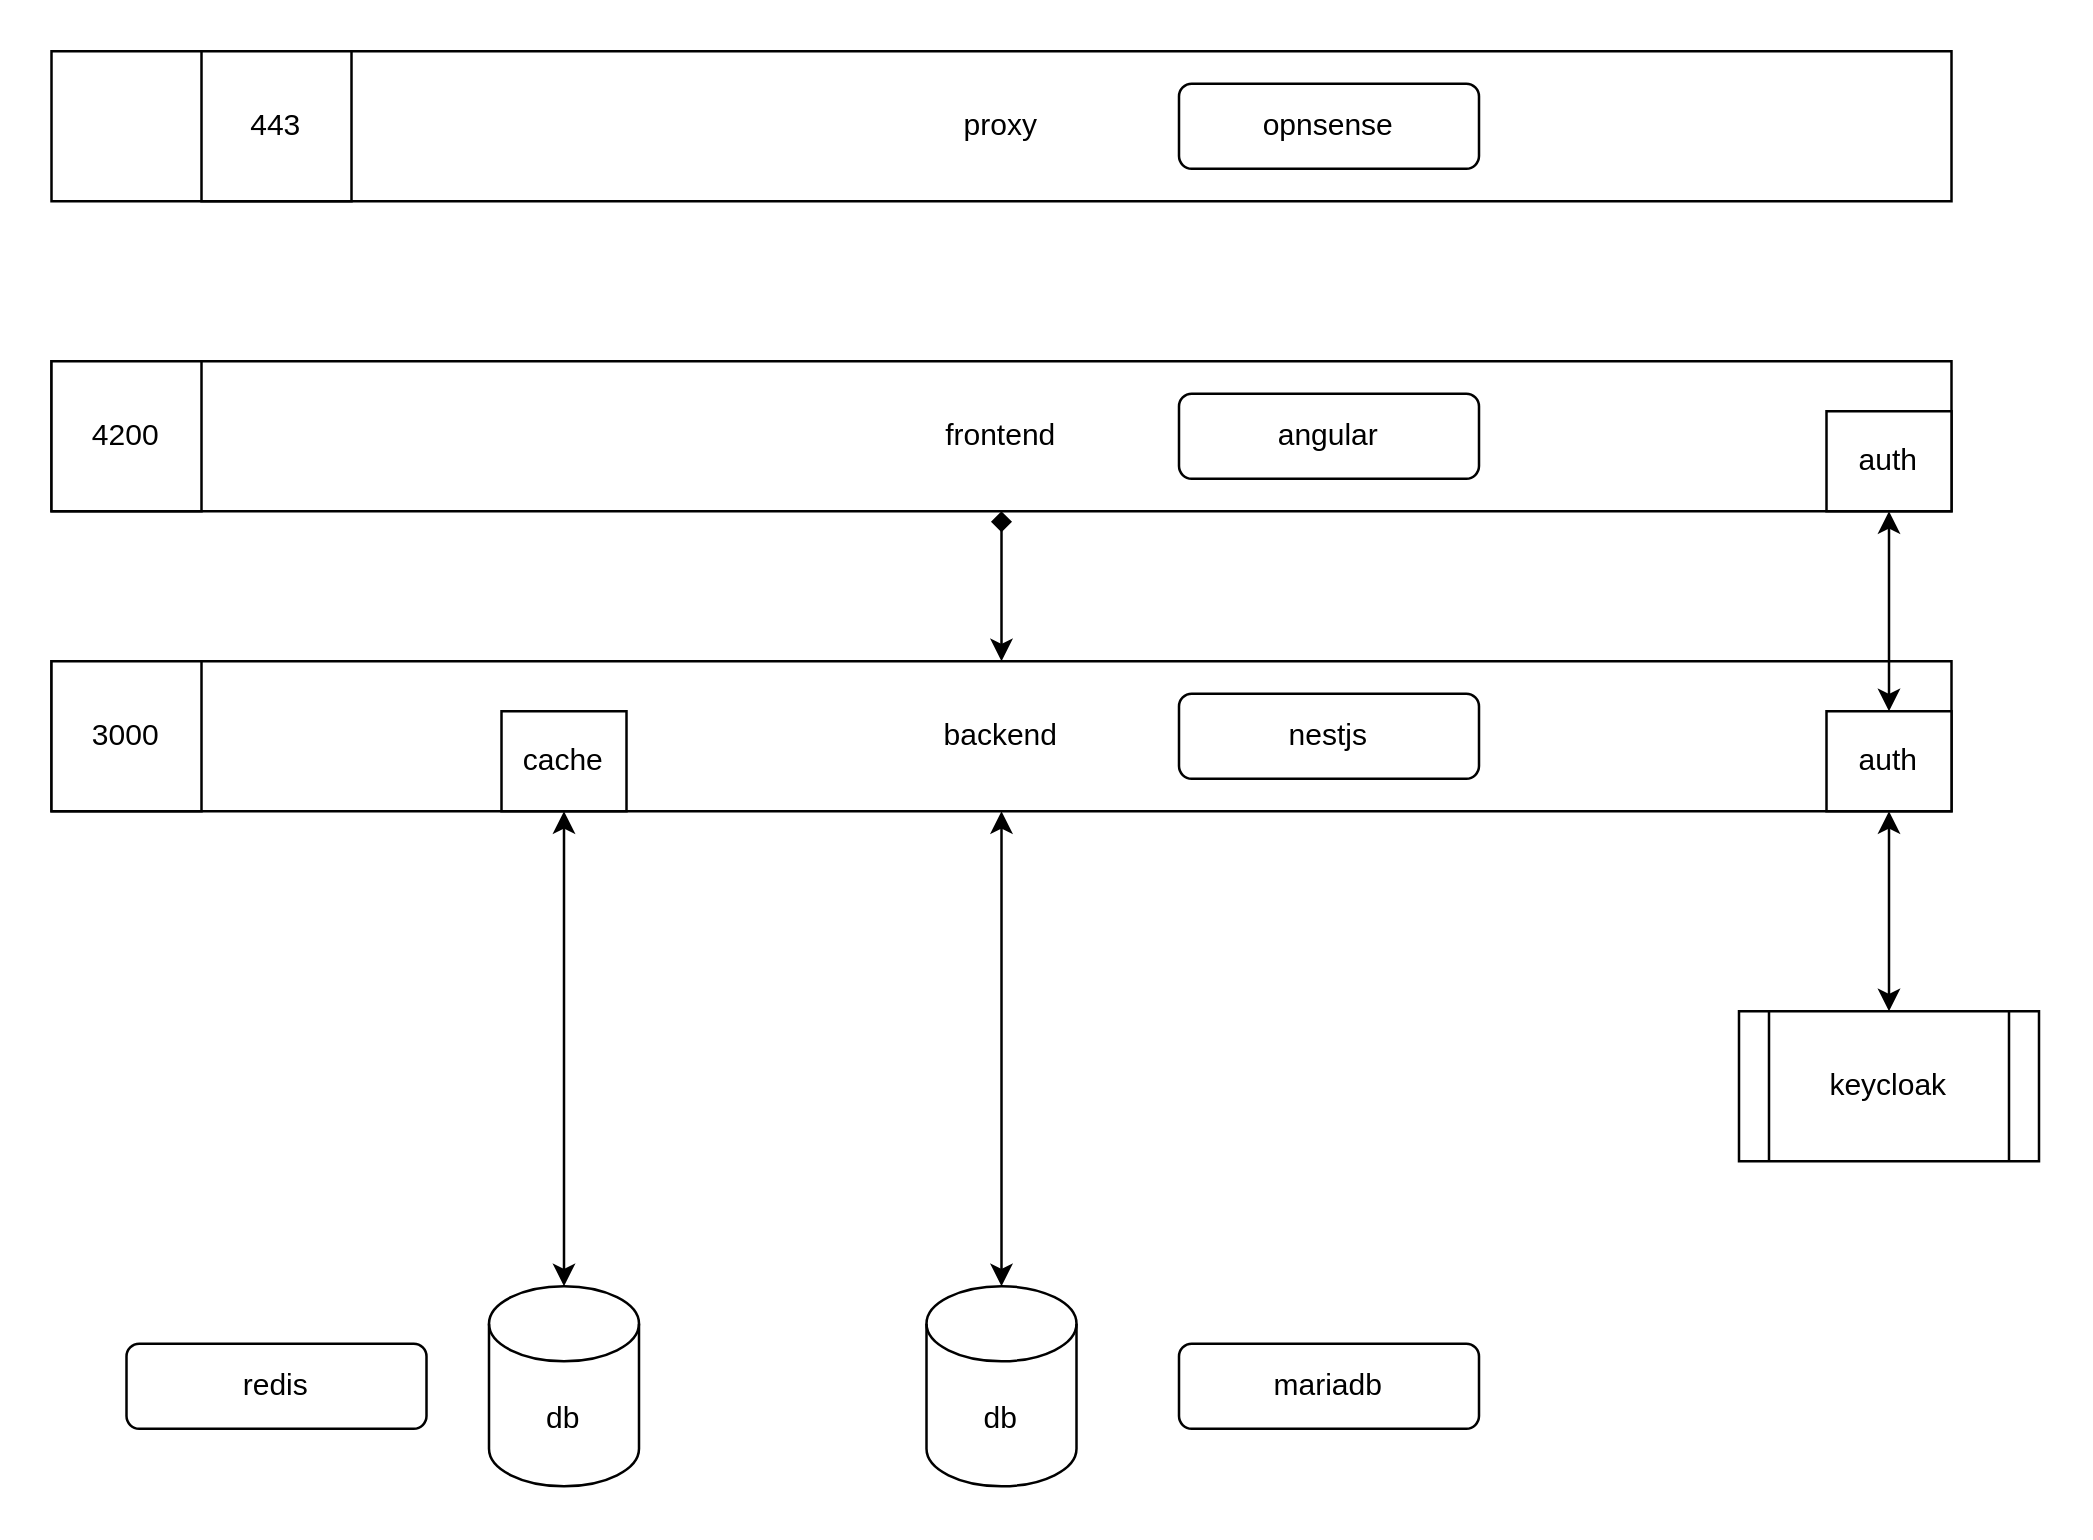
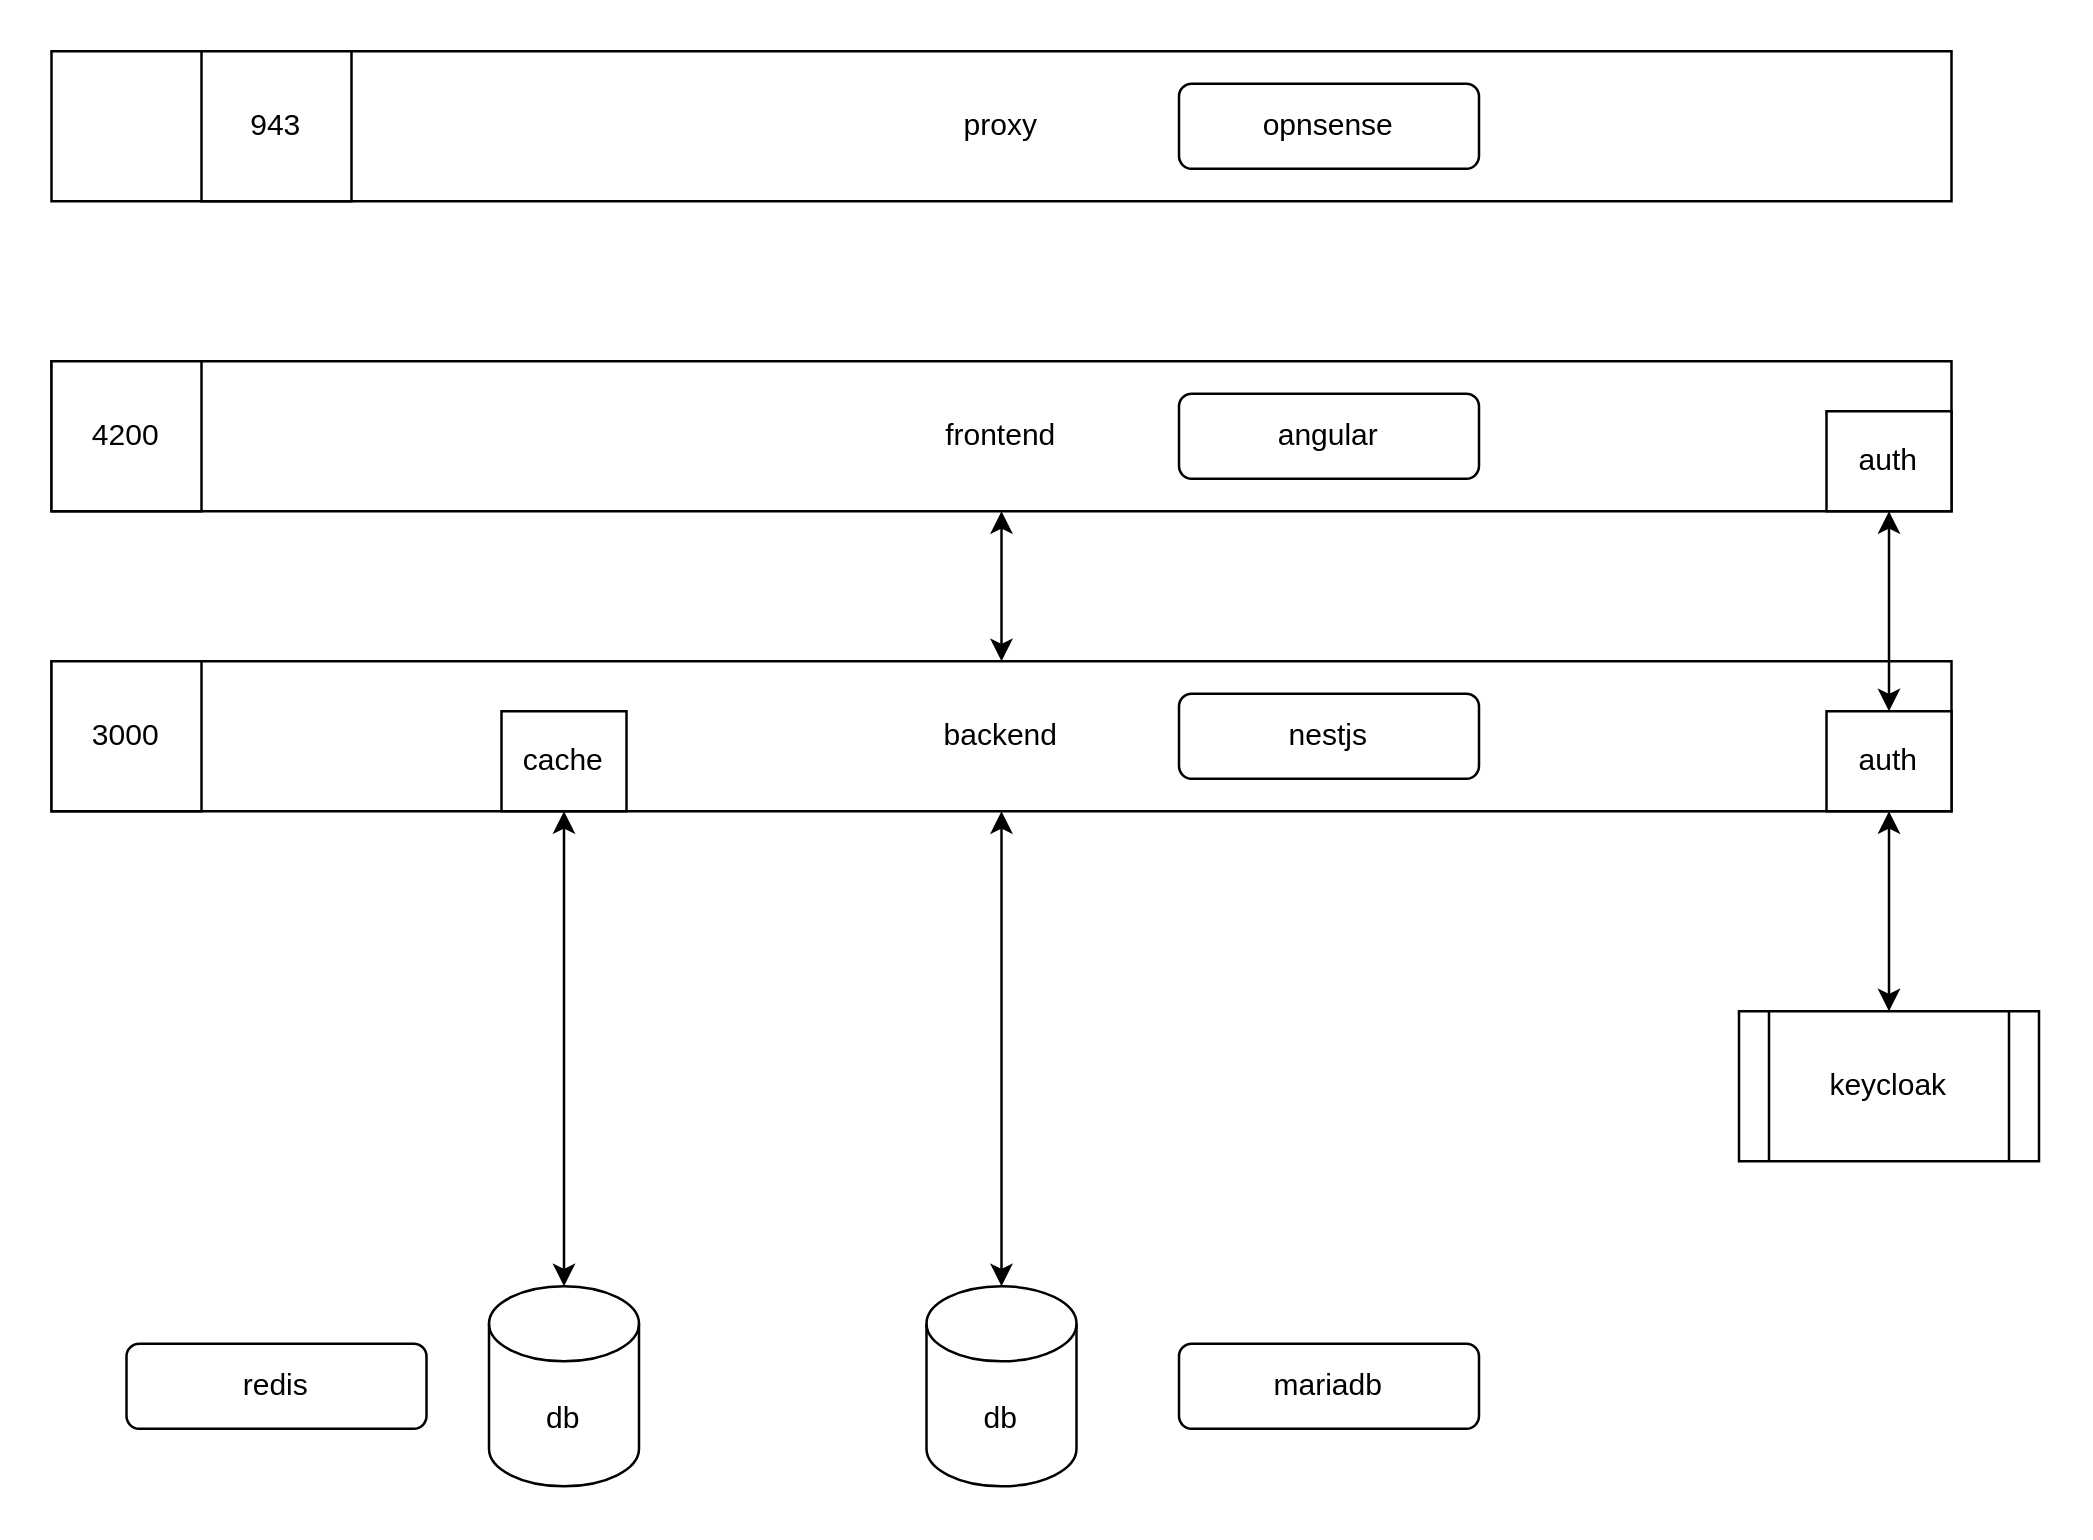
node "443": label "443" -> "943"
edge "frontend" -- "backend": arrowhead diamond -> classic
